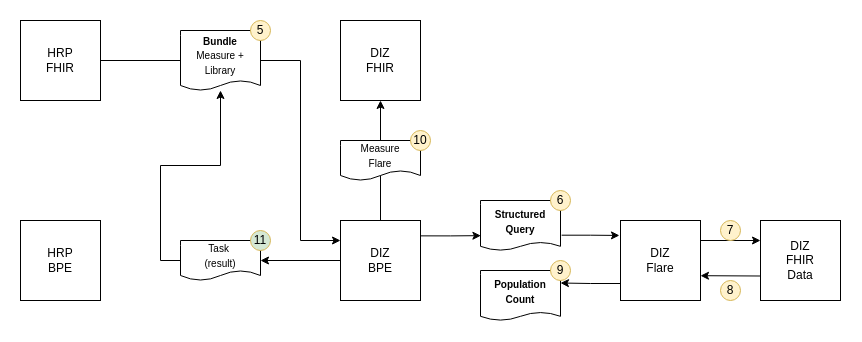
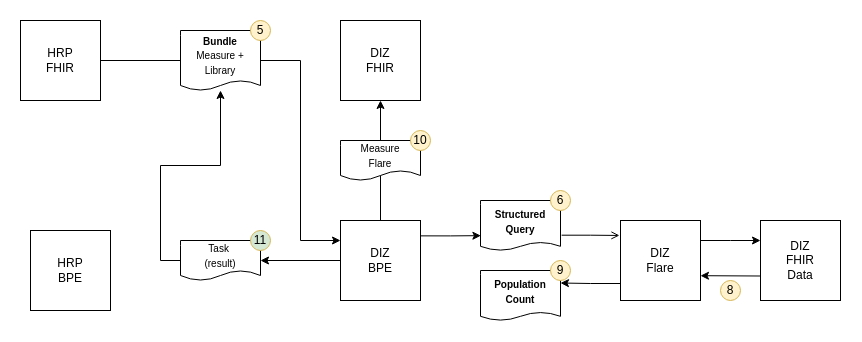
node "7": removed
edge "Structured Query" -> "DIZ Flare": arrowhead classic -> open
node "HRP BPE": moved (61, 261) -> (71, 271)
